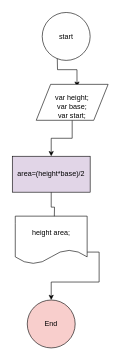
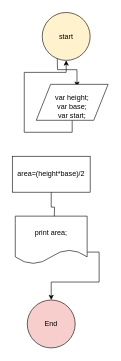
node "start": fillcolor #ffffff -> #fff2cc
edge "var height; var base; var start;" -> "area=(height*base)/2": now "var height; var base; var start;" -> "start"
node "area=(height*base)/2": fillcolor #e1d5e7 -> #ffffff
node "height area;": label "height area;" -> "print area;"
